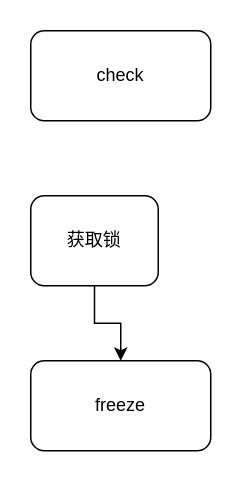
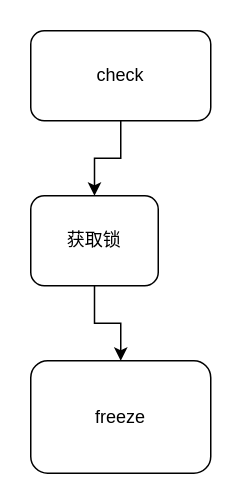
edge "check" -> "获取锁": added
node "freeze": size 180x90 -> 180x113
